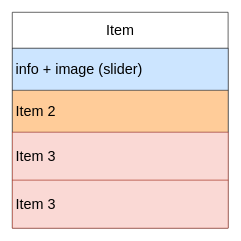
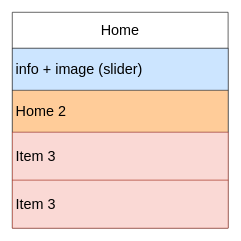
node "Item": label "Item" -> "Home"
node "Item 2": label "Item 2" -> "Home 2"
